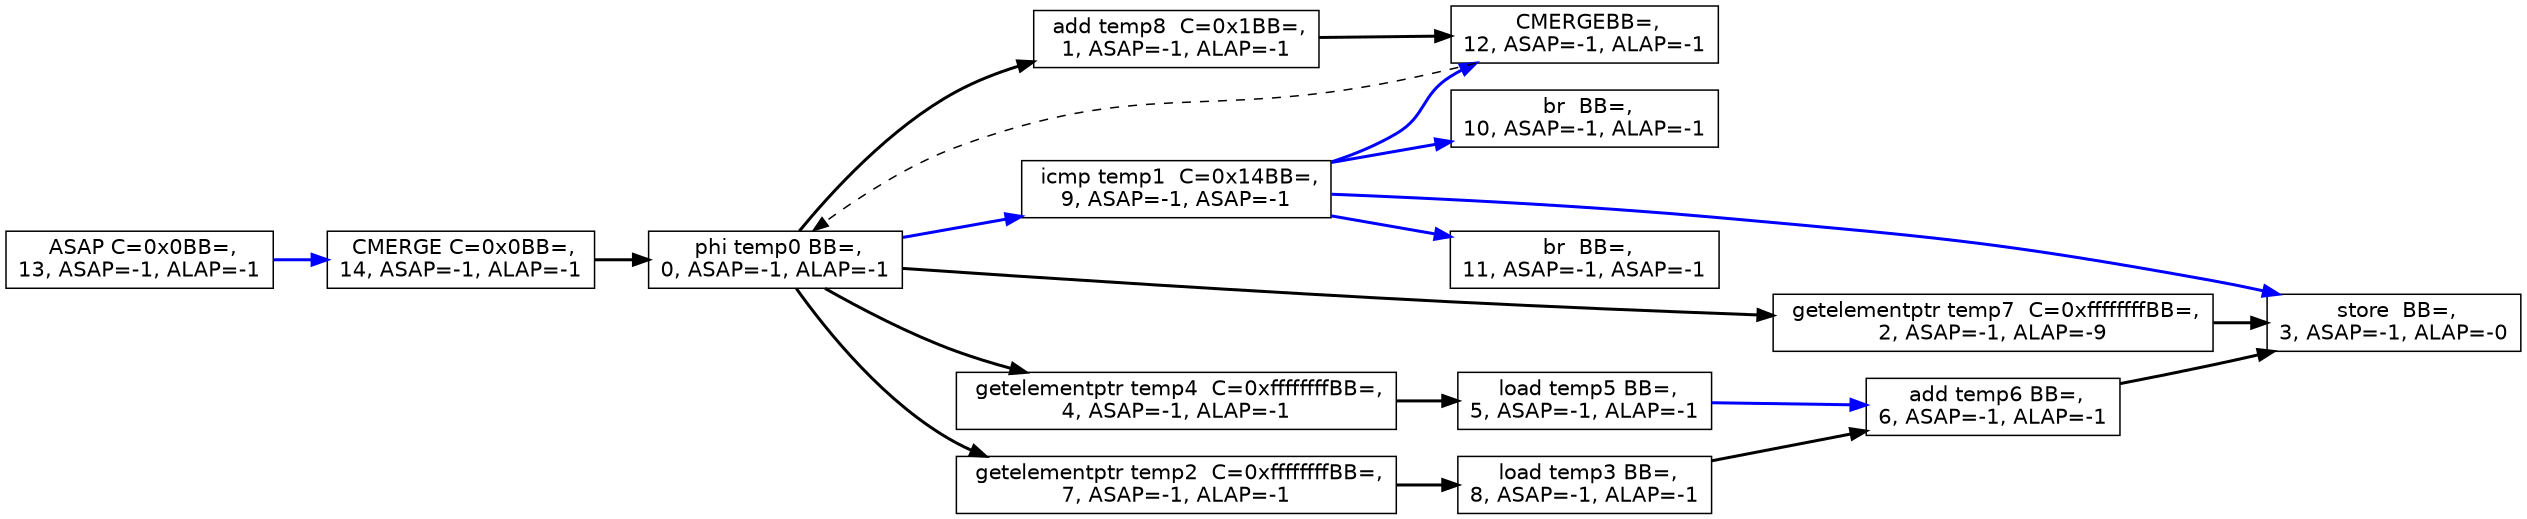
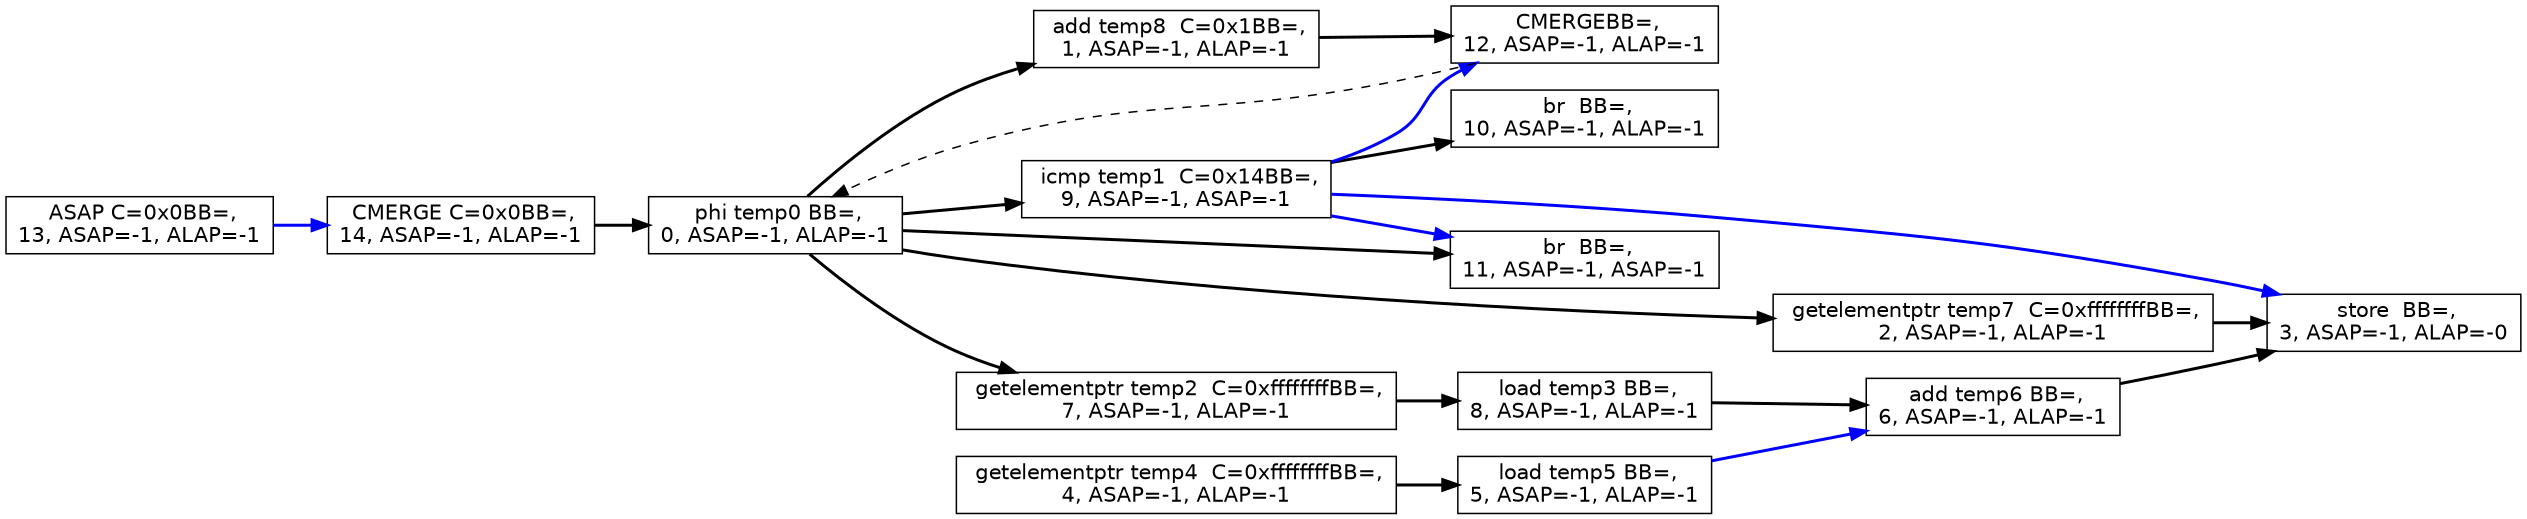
edge "icmp temp1  C=0x14BB=, 9, ASAP=-1, ASAP=-1" -> "br  BB=, 10, ASAP=-1, ALAP=-1": color blue -> black
edge "phi temp0 BB=, 0, ASAP=-1, ALAP=-1" -> "icmp temp1  C=0x14BB=, 9, ASAP=-1, ASAP=-1": color blue -> black
node "getelementptr temp7  C=0xffffffffBB=, 2, ASAP=-1, ALAP=-9": label "getelementptr temp7  C=0xffffffffBB=, 2, ASAP=-1, ALAP=-9" -> "getelementptr temp7  C=0xffffffffBB=, 2, ASAP=-1, ALAP=-1"
edge "phi temp0 BB=, 0, ASAP=-1, ALAP=-1" -> "getelementptr temp4  C=0xffffffffBB=, 4, ASAP=-1, ALAP=-1": now "phi temp0 BB=, 0, ASAP=-1, ALAP=-1" -> "br  BB=, 11, ASAP=-1, ASAP=-1"
